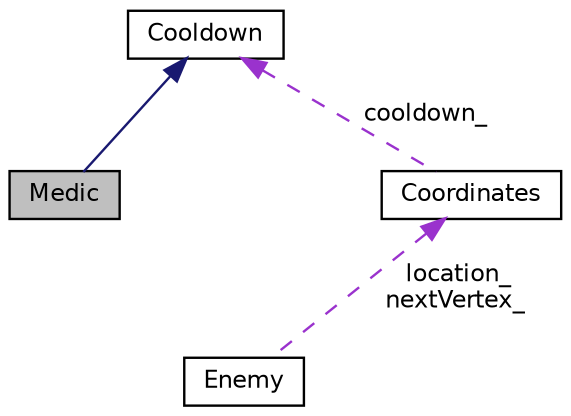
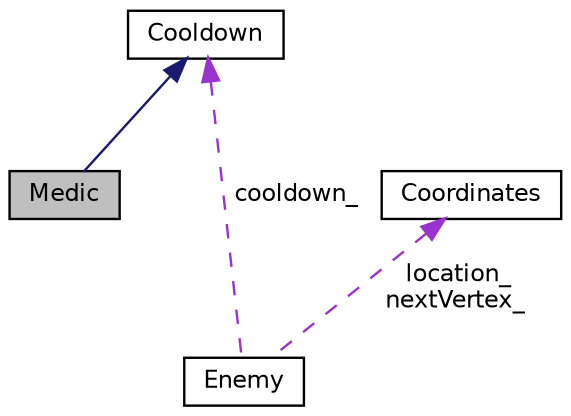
edge "Coordinates" -> "Cooldown": now "Enemy" -> "Cooldown"
